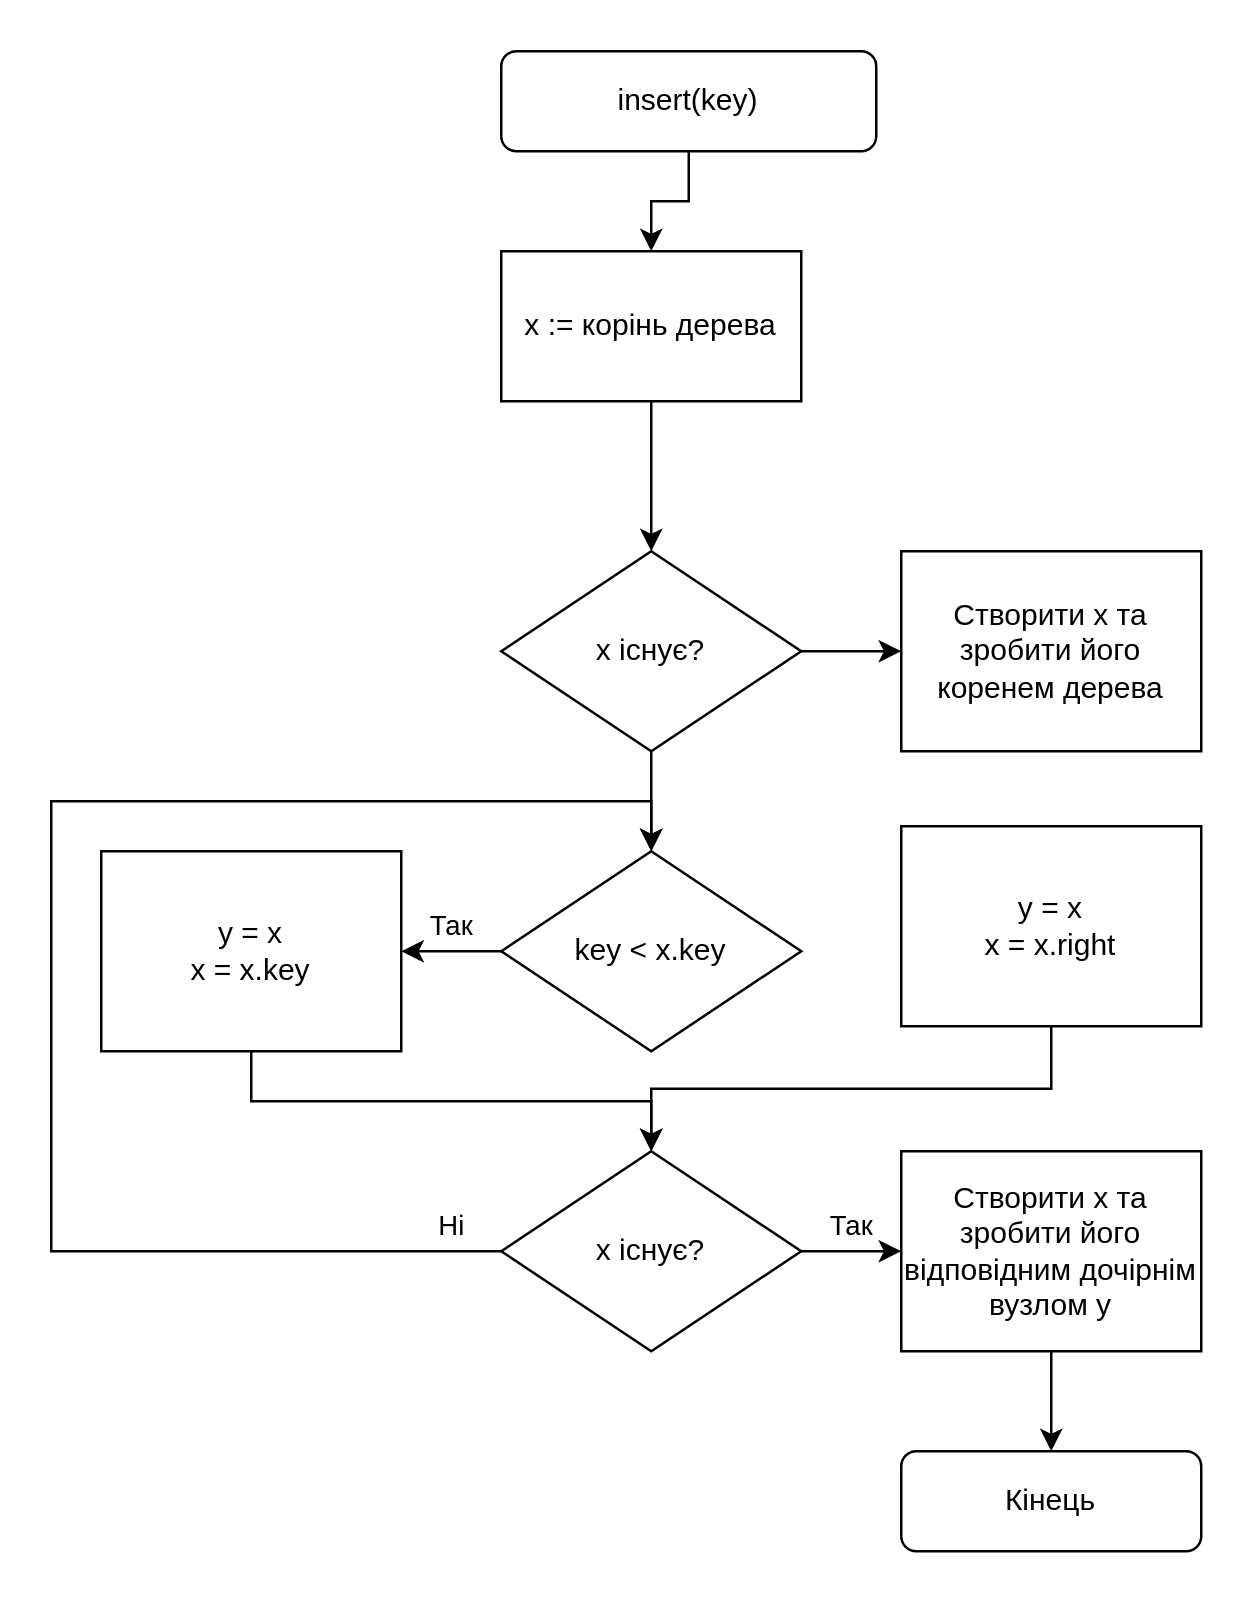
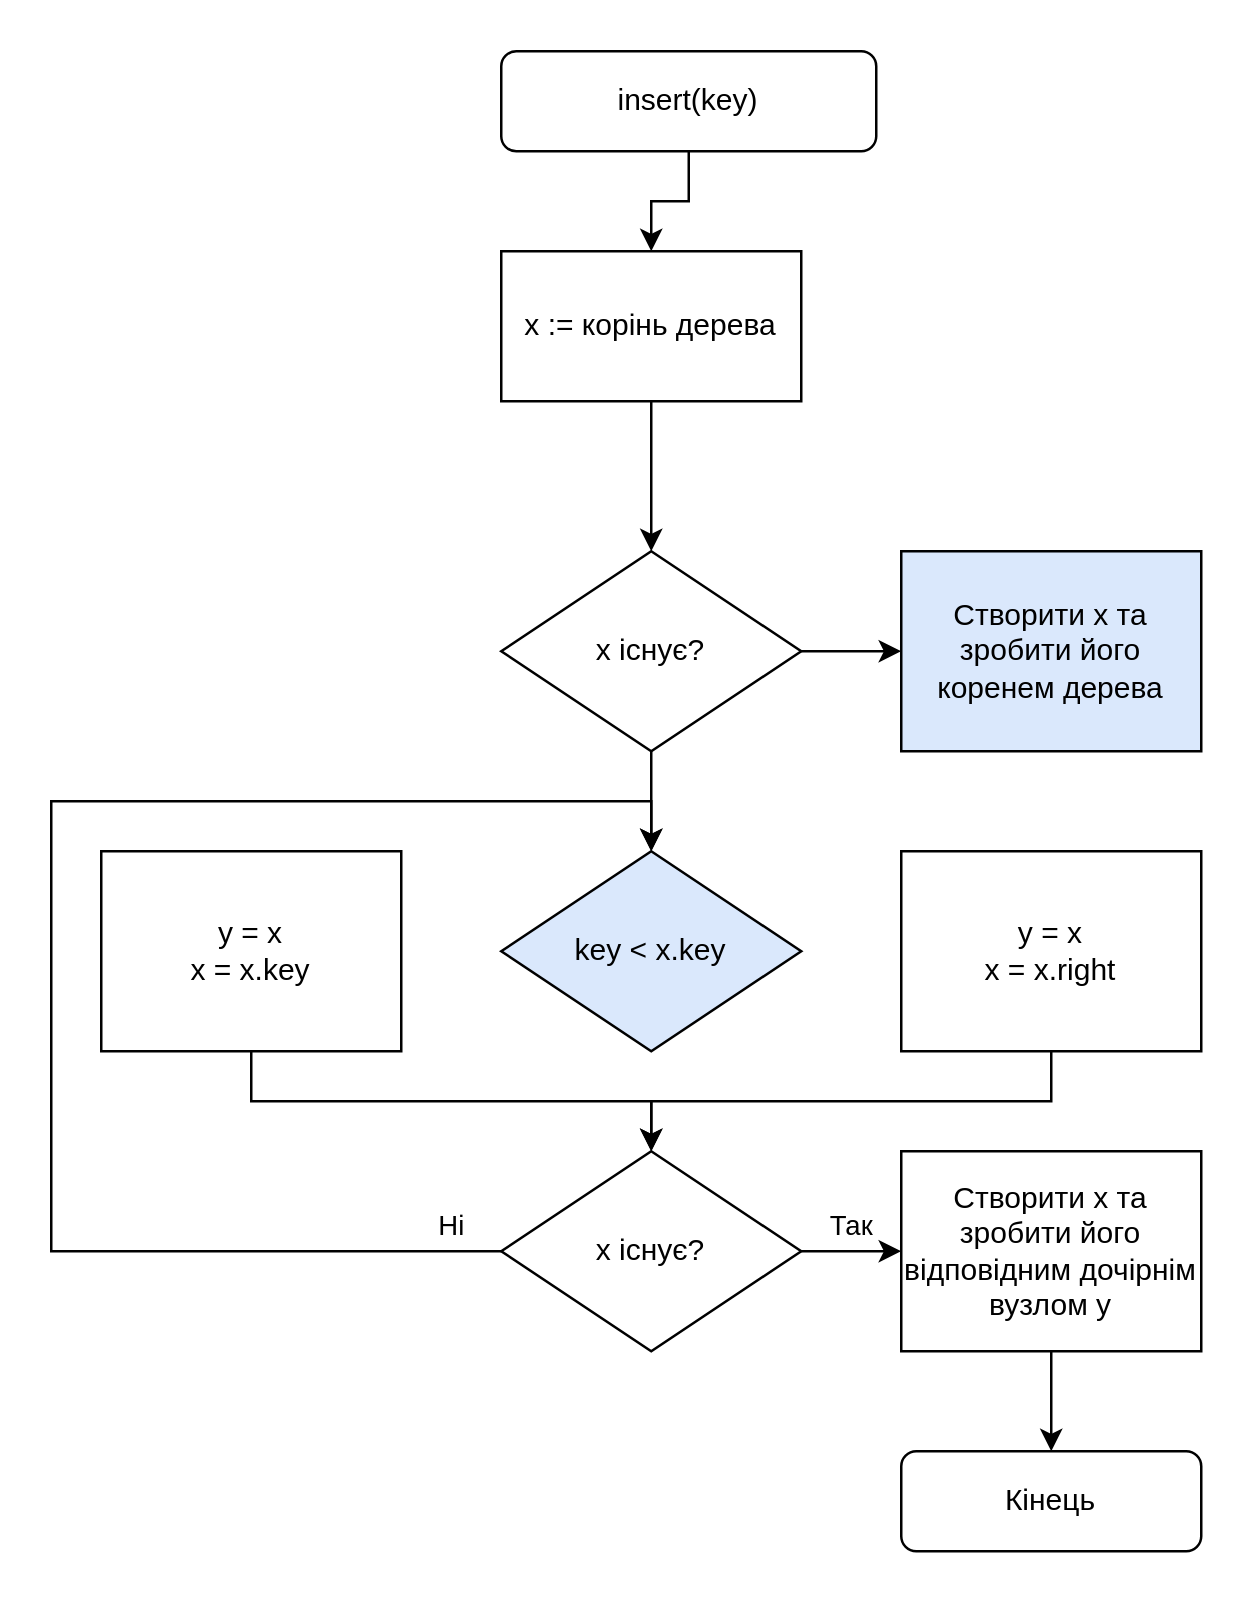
node "Створити x та зробити його коренем дерева": fillcolor #ffffff -> #dae8fc
node "y = x x = x.right": moved (1051, 926) -> (1051, 951)
edge "key < x.key" -> "y = x x = x.key": removed, label "Так"
node "key < x.key": fillcolor #ffffff -> #dae8fc
